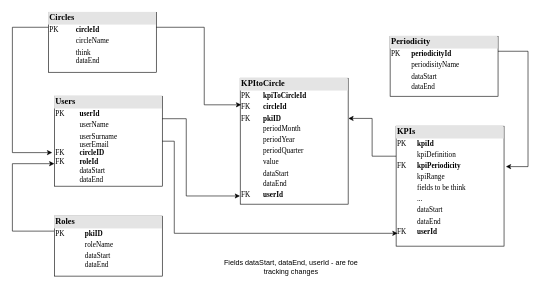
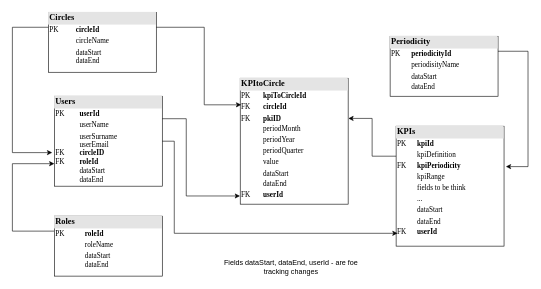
node "Circles PK circleId circleName think dataEnd": label "Circles PK circleId circleName think dataEnd" -> "Circles PK circleId circleName dataStart dataEnd"
node "Roles PK pkiID roleName dataStart dataEnd": label "Roles PK pkiID roleName dataStart dataEnd" -> "Roles PK roleId roleName dataStart dataEnd"
